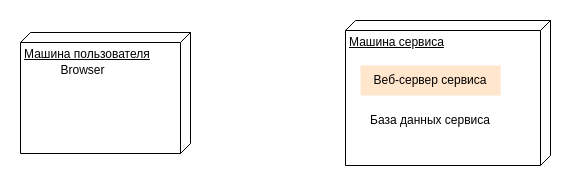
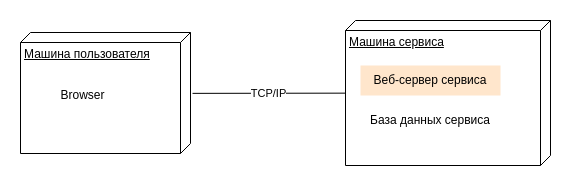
node "Browser": moved (83, 71) -> (83, 96)
edge "Машина пользователя" -- "Машина сервиса": added, label "TCP/IP"
